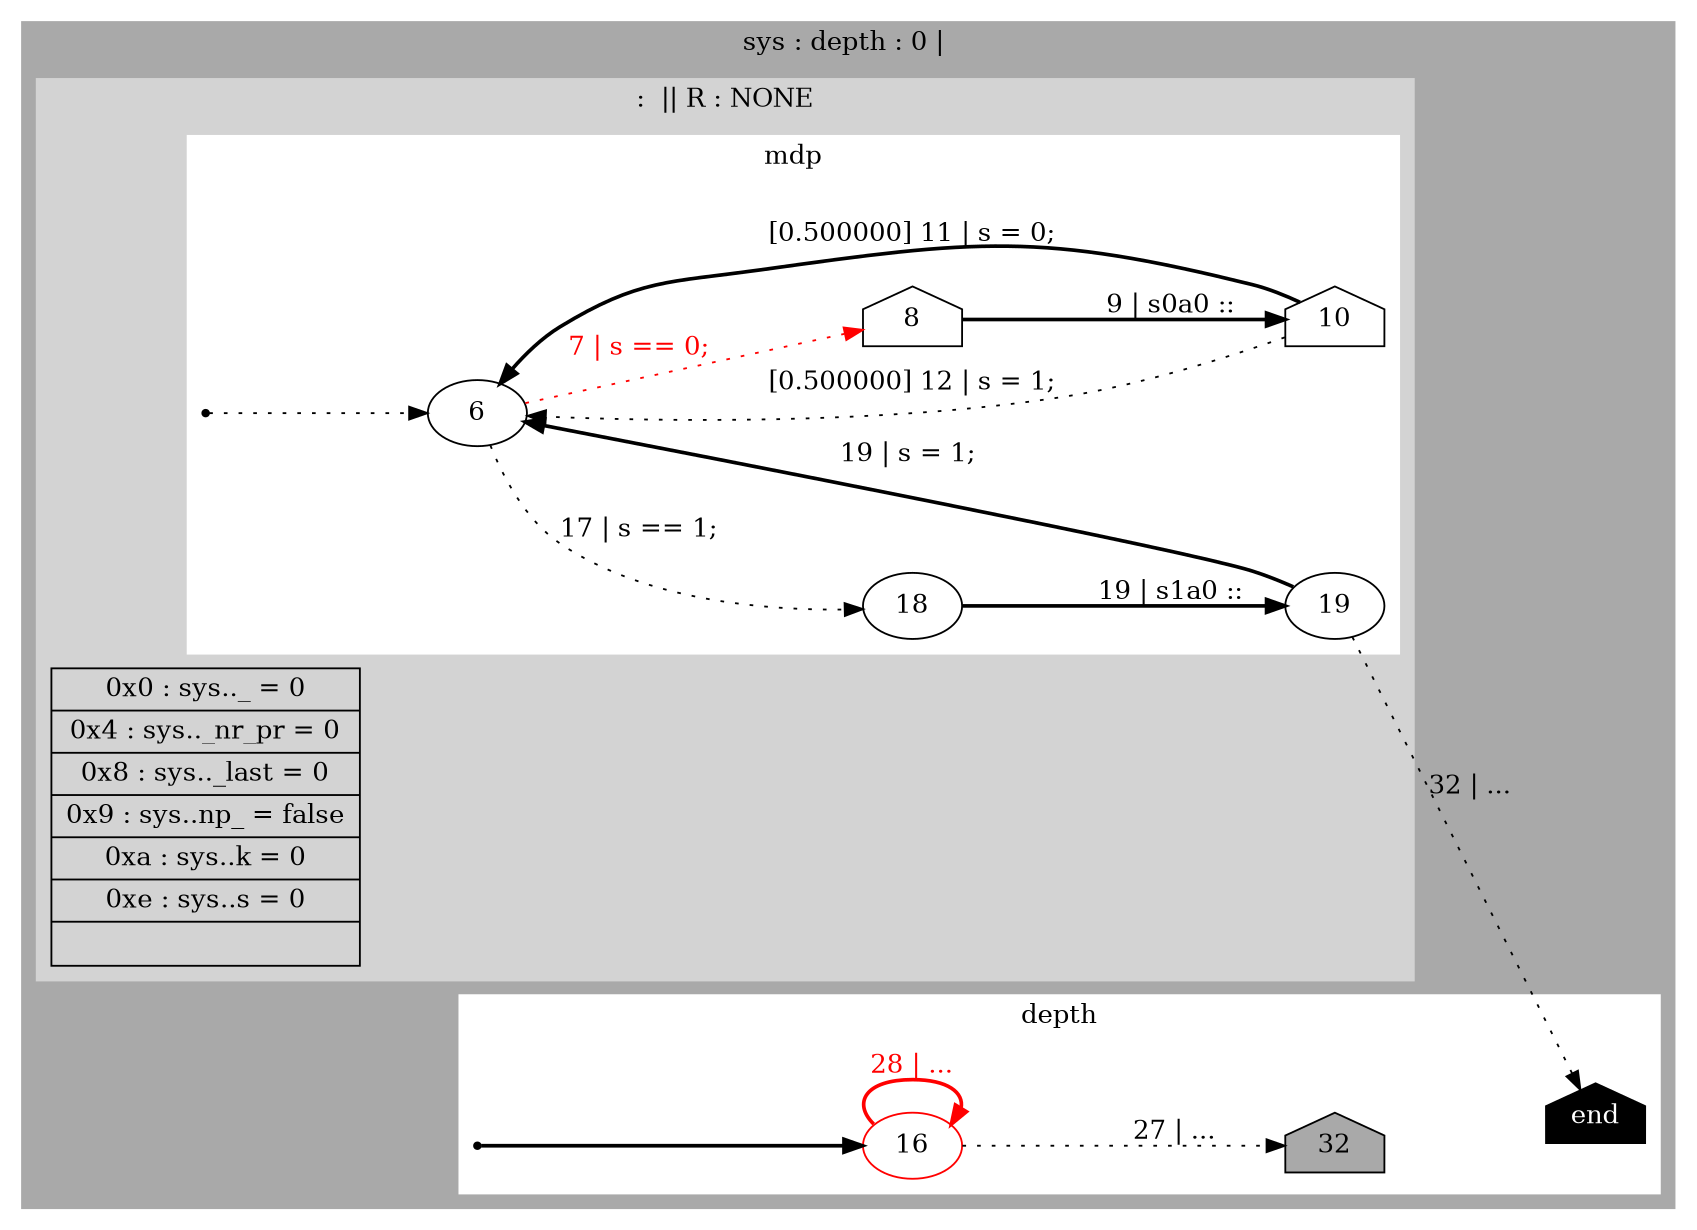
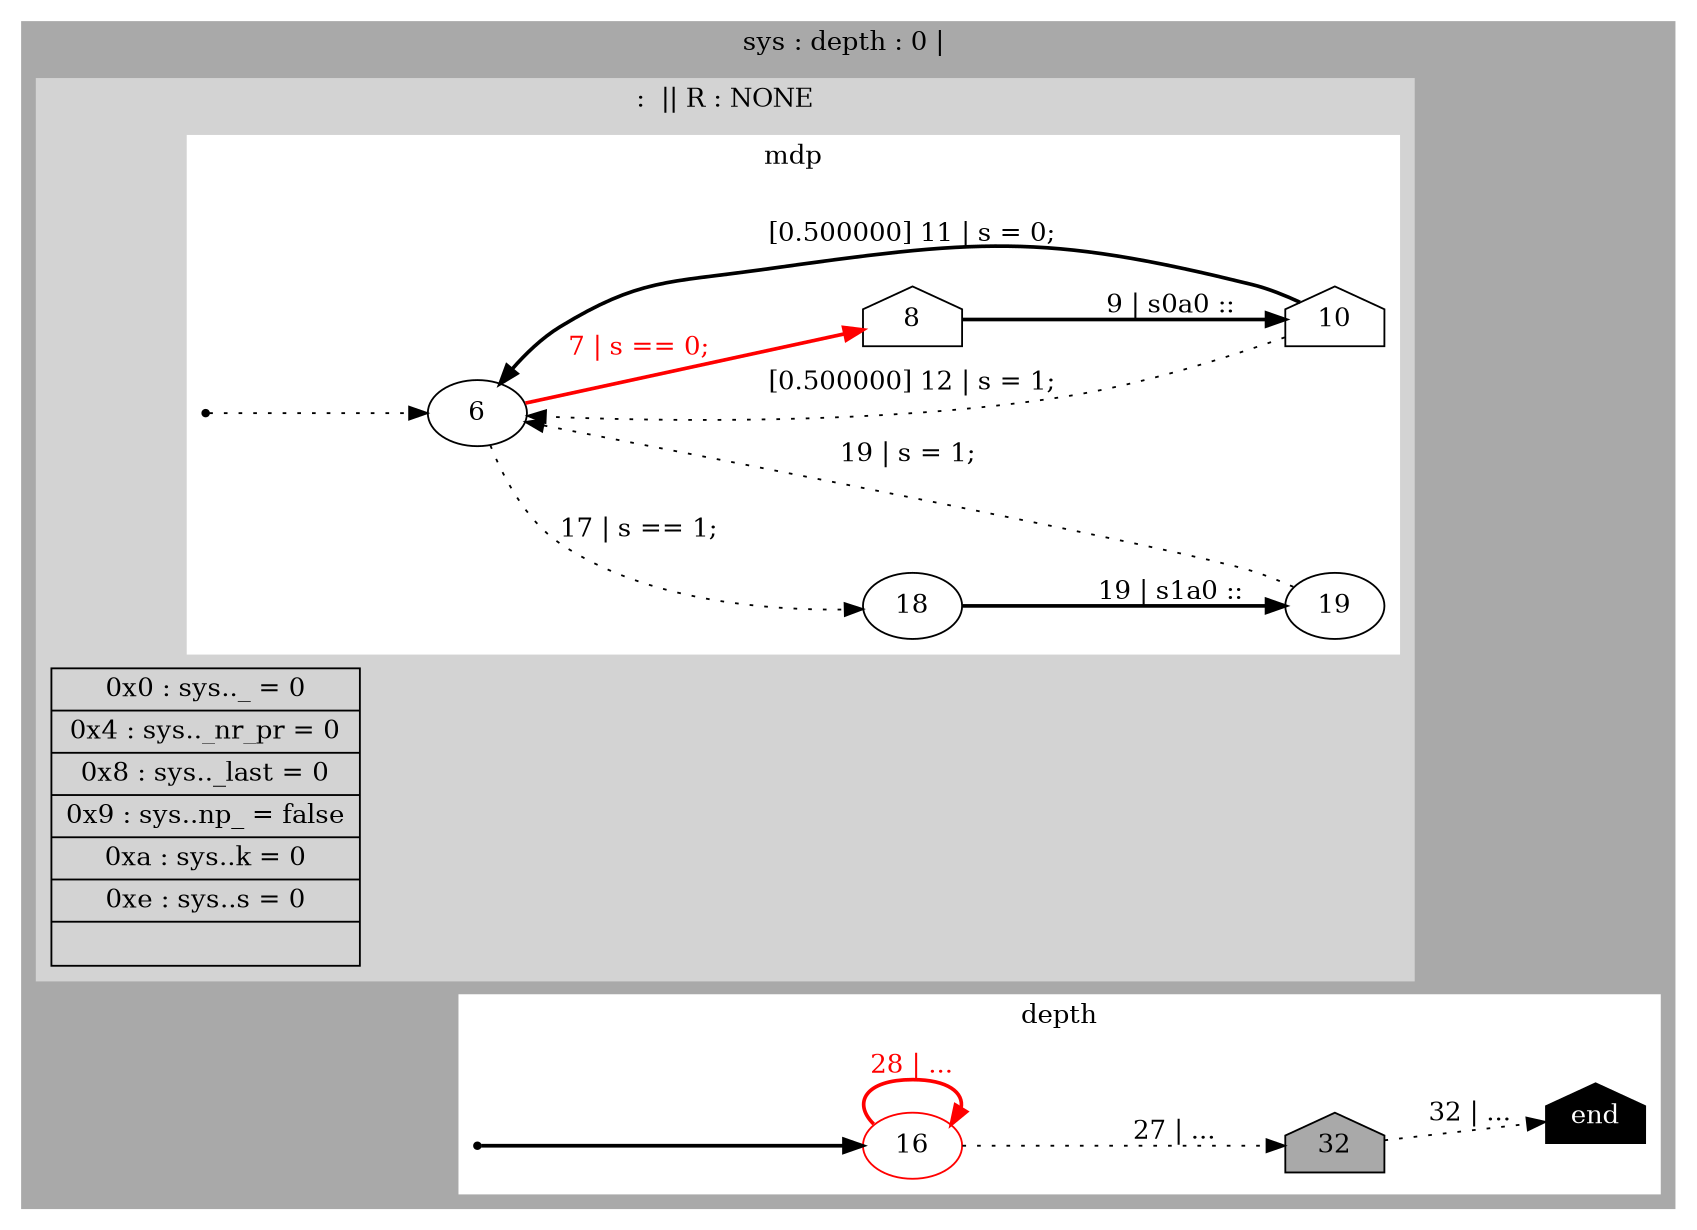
edge "6" -> "8": style dotted -> bold
edge "19" -> "6": style bold -> dotted
edge "19" -> "end": now "32" -> "end"
